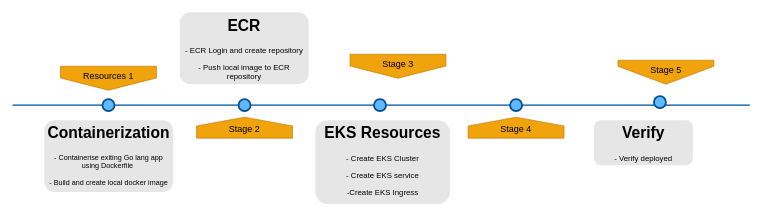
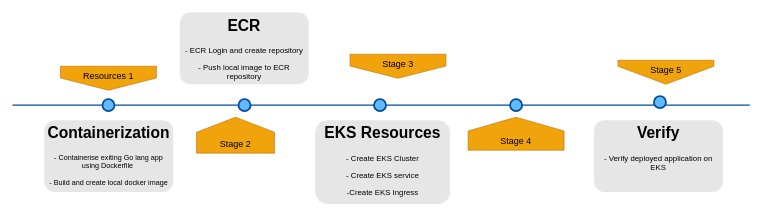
node "Stage 2": size 96x21 -> 78x36
node "Stage 4": size 96x21 -> 96x33
node "Verify- Verify deployed application on EKS": size 99x45 -> 129x72
